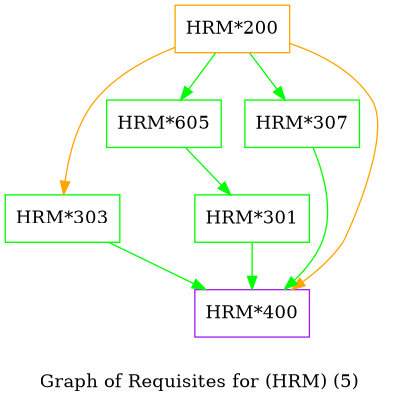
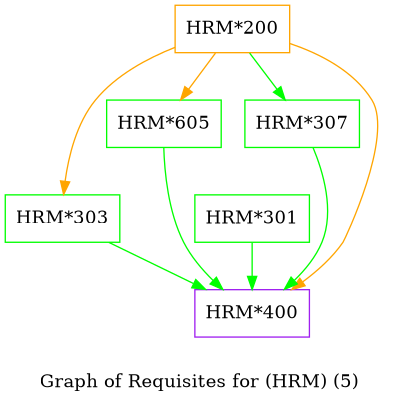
edge "HRM*200" -> "HRM*605": color green -> orange
edge "HRM*605" -> "HRM*301": now "HRM*605" -> "HRM*400"
